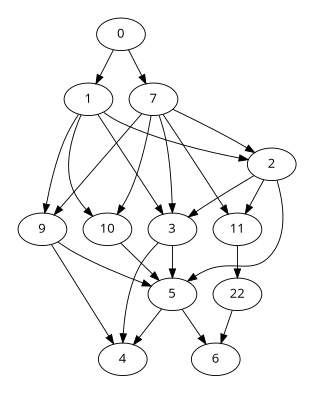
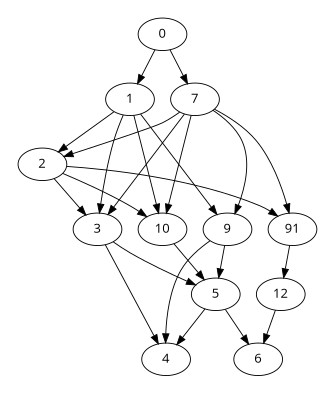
node "11": label "11" -> "91"
edge "2" -> "5": now "2" -> "10"
node "22": label "22" -> "12"
